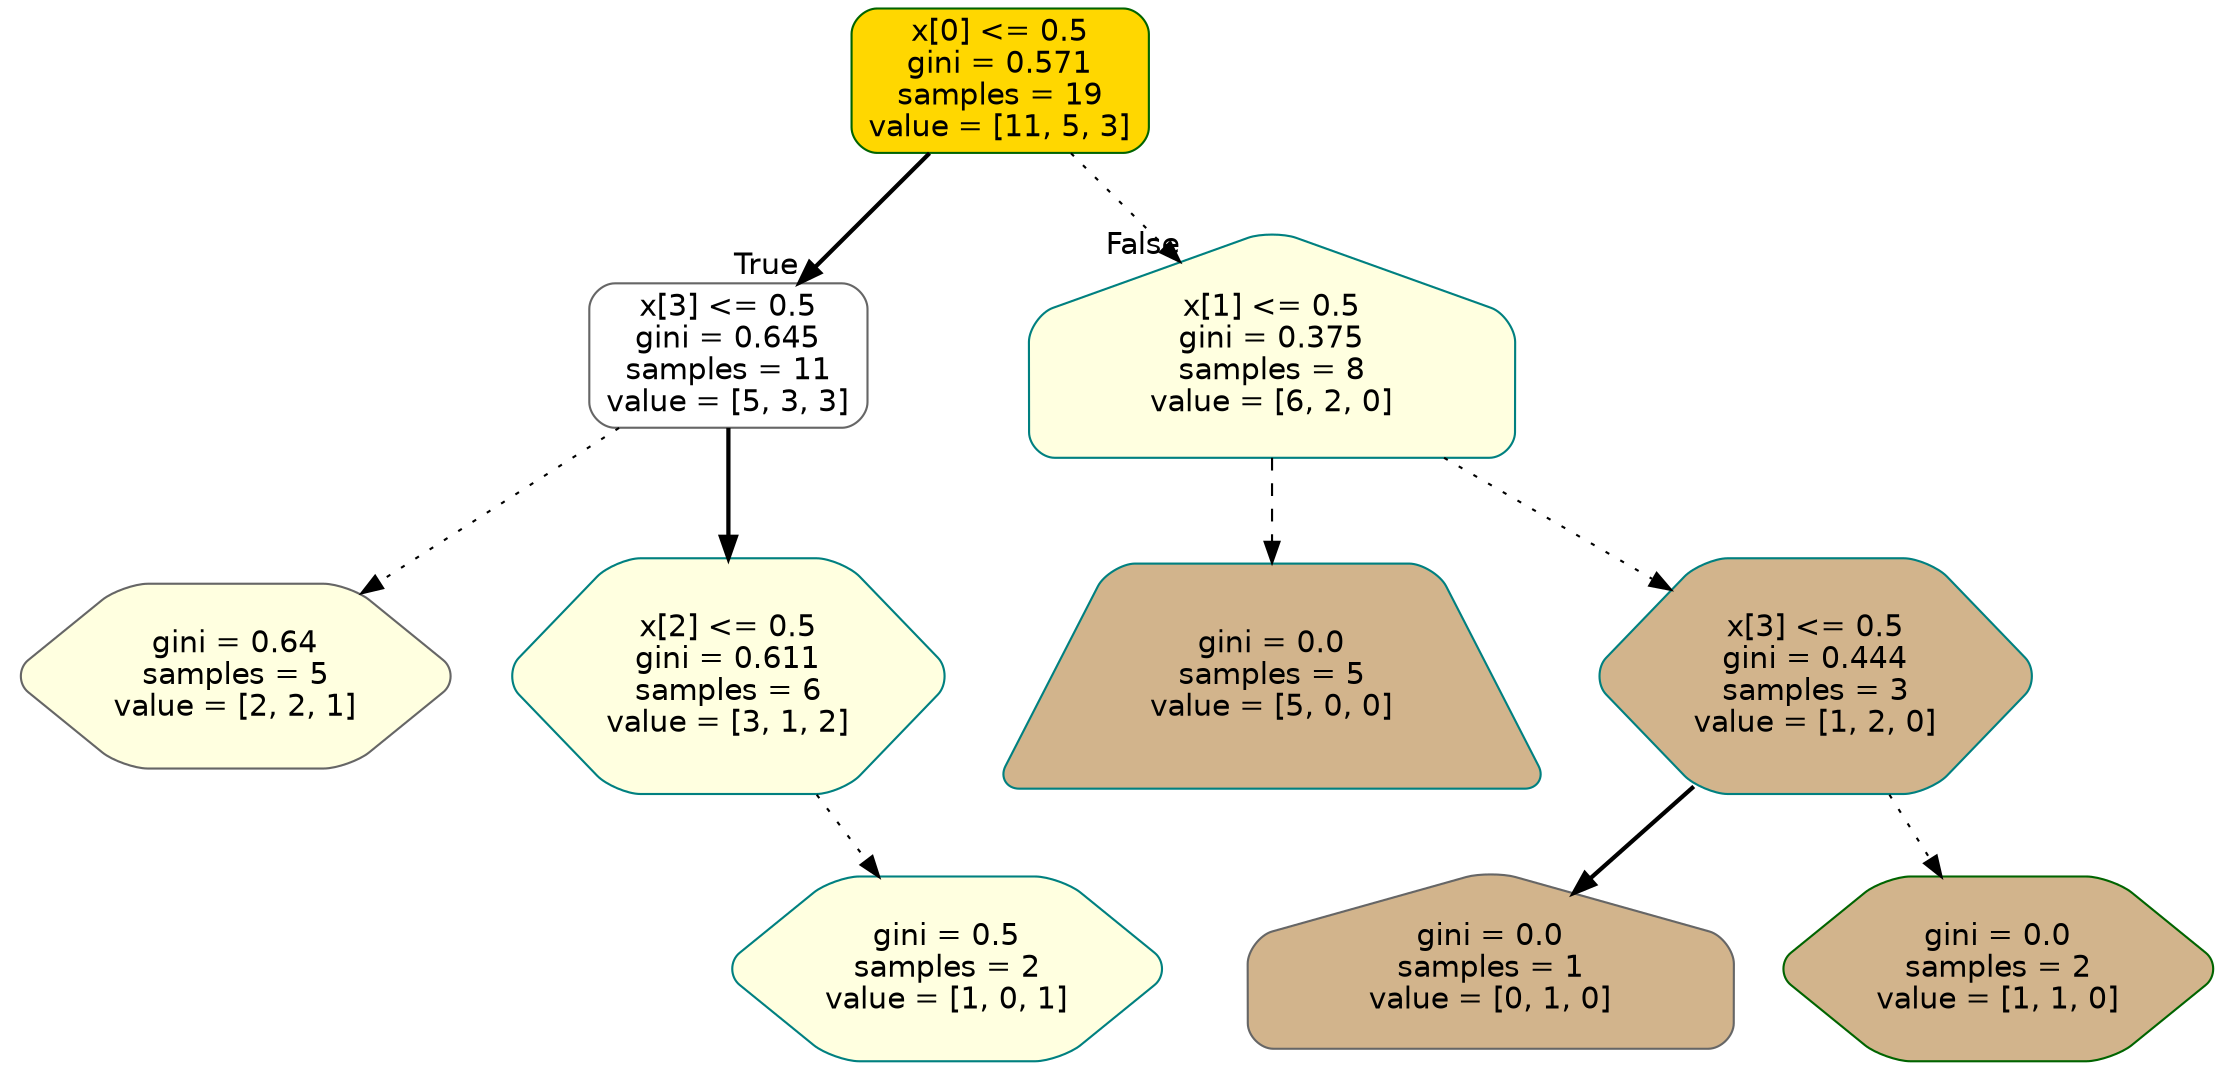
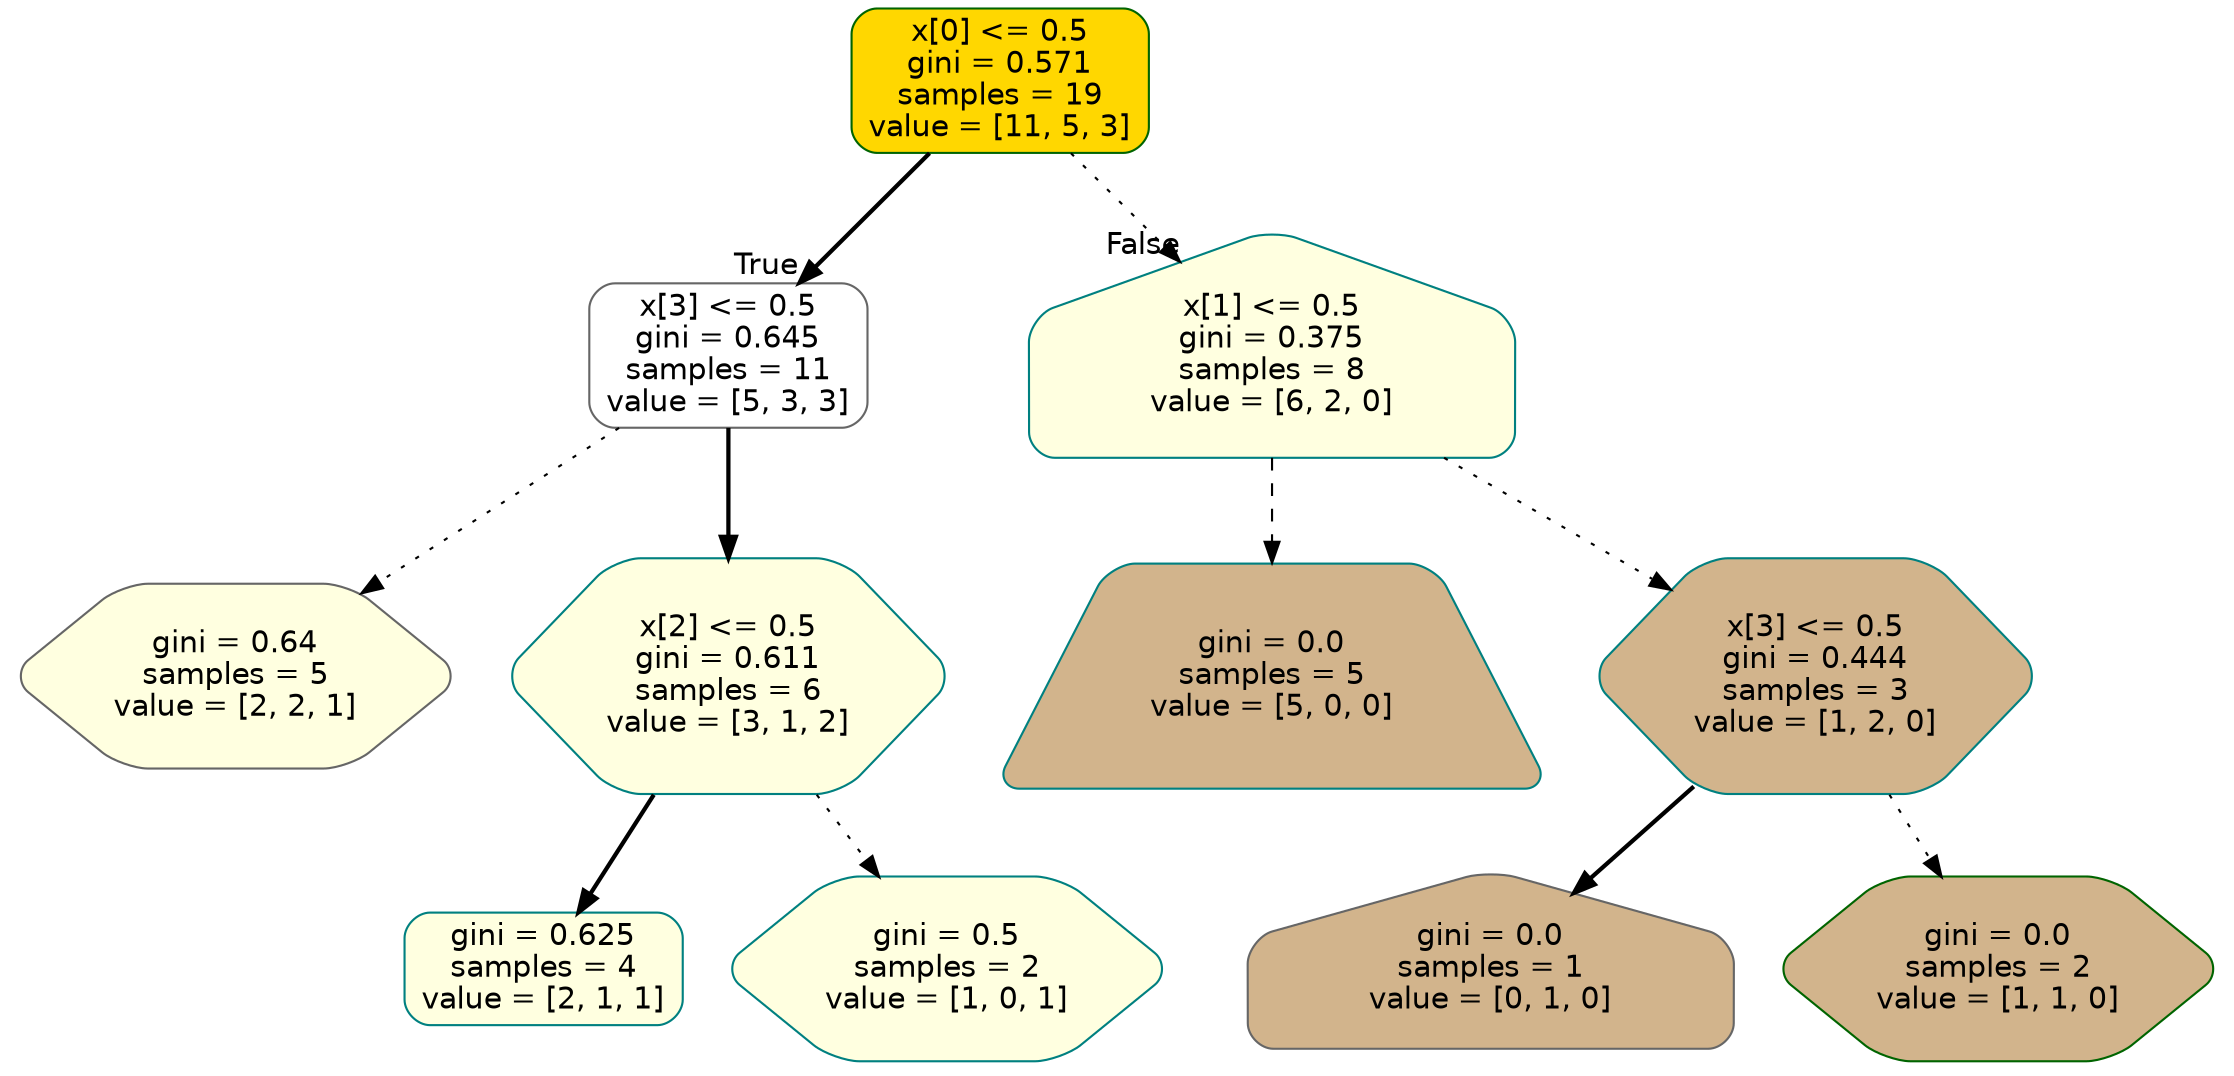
node "gini = 0.625 samples = 4 value = [2, 1, 1]": added
